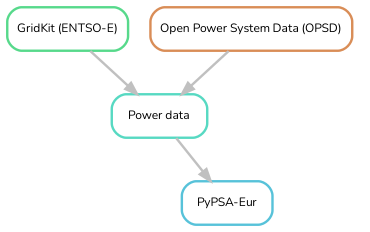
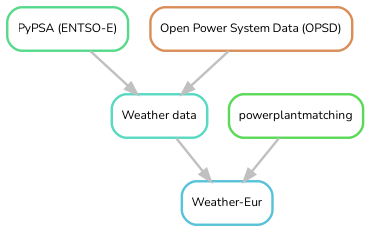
node "GridKit (ENTSO-E)": label "GridKit (ENTSO-E)" -> "PyPSA (ENTSO-E)"
node "Power data": label "Power data" -> "Weather data"
node "powerplantmatching": added
node "PyPSA-Eur": label "PyPSA-Eur" -> "Weather-Eur"
